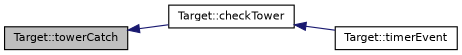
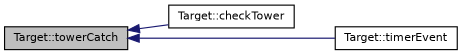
edge "Target::timerEvent" -> "Target::checkTower": now "Target::timerEvent" -> "Target::towerCatch"
